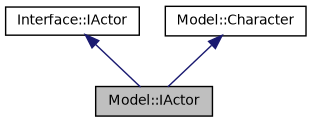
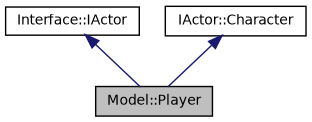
node "Model::Character": label "Model::Character" -> "IActor::Character"
node "Model::IActor": label "Model::IActor" -> "Model::Player"
